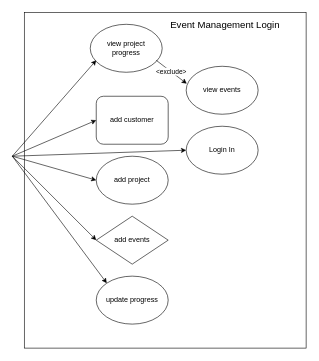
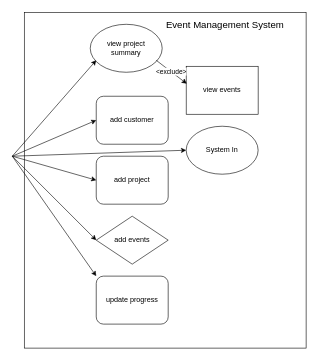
node "Event Management Login": label "Event Management Login" -> "Event Management System"
node "view project progress": label "view project progress" -> "view project summary"
node "view events": shape ellipse -> rectangle
node "Login In": label "Login In" -> "System In"
node "add project": shape ellipse -> rounded rectangle
node "update progress": shape ellipse -> rounded rectangle
